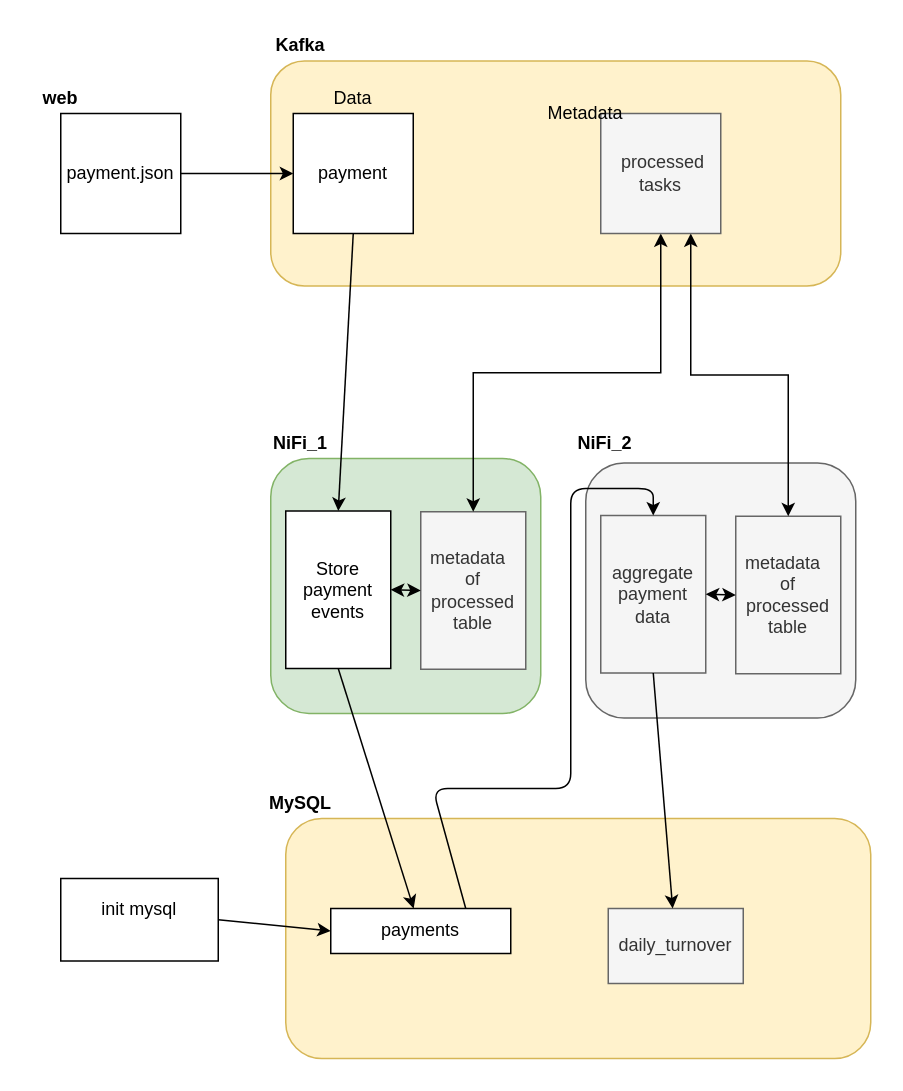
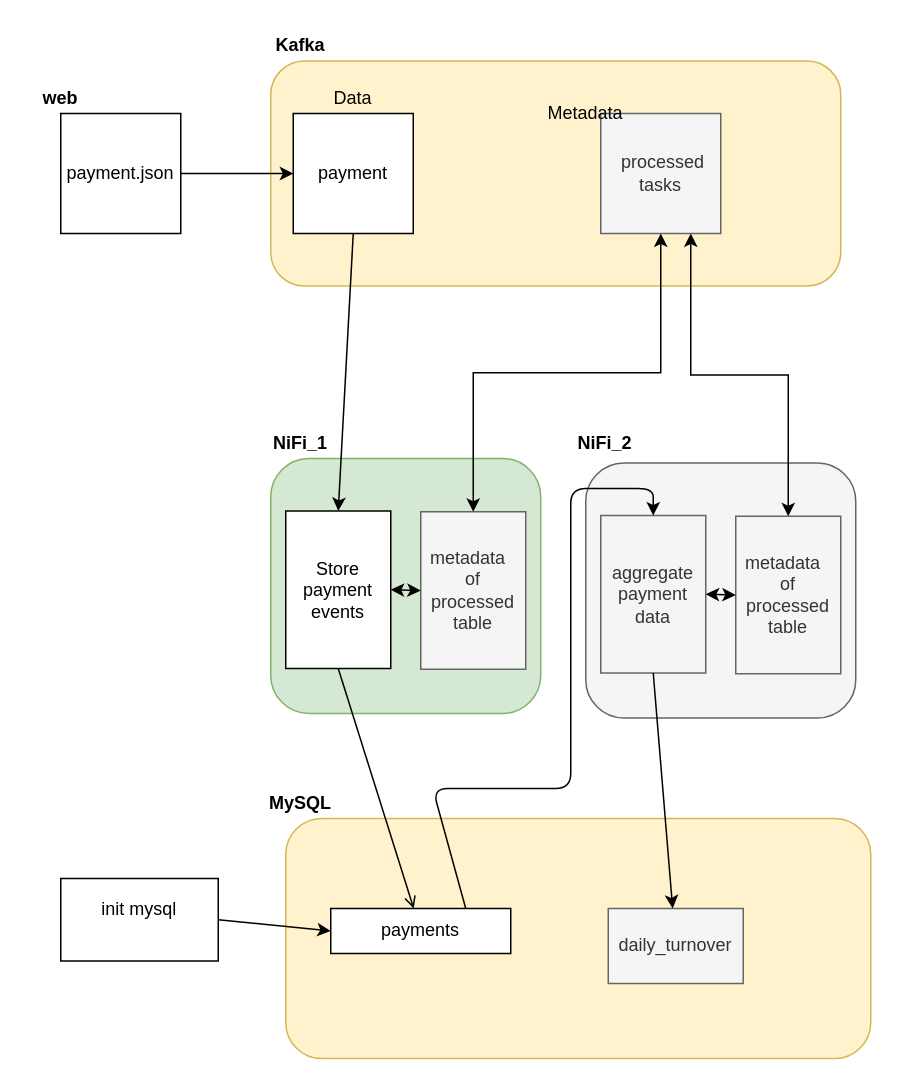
edge "Store payment events" -> "payments": arrowhead classic -> open
